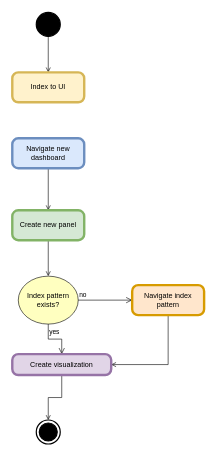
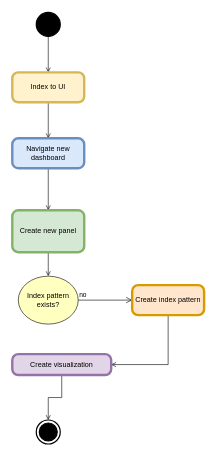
edge "Index to UI" -> "Navigate new dashboard": added
node "Create new panel": size 72x30 -> 72x42
node "Navigate index pattern": label "Navigate index pattern" -> "Create index pattern"
edge "Index pattern exists?" -> "Create visualization": removed, label "yes"
